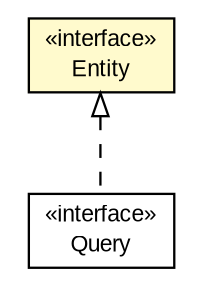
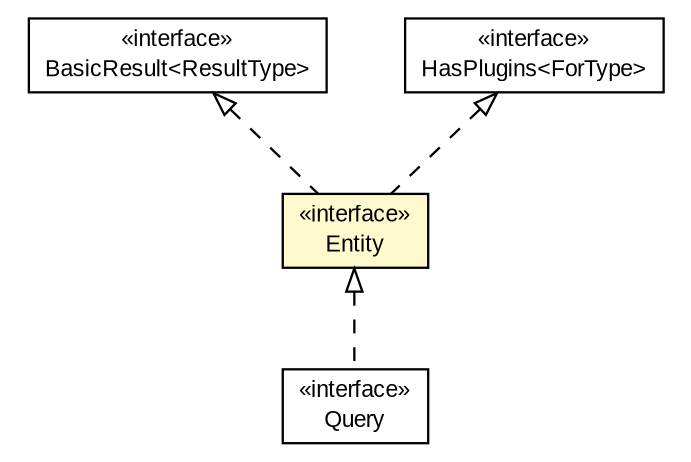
node "BasicResult<ResultType>": added
node "HasPlugins<ForType>": added
